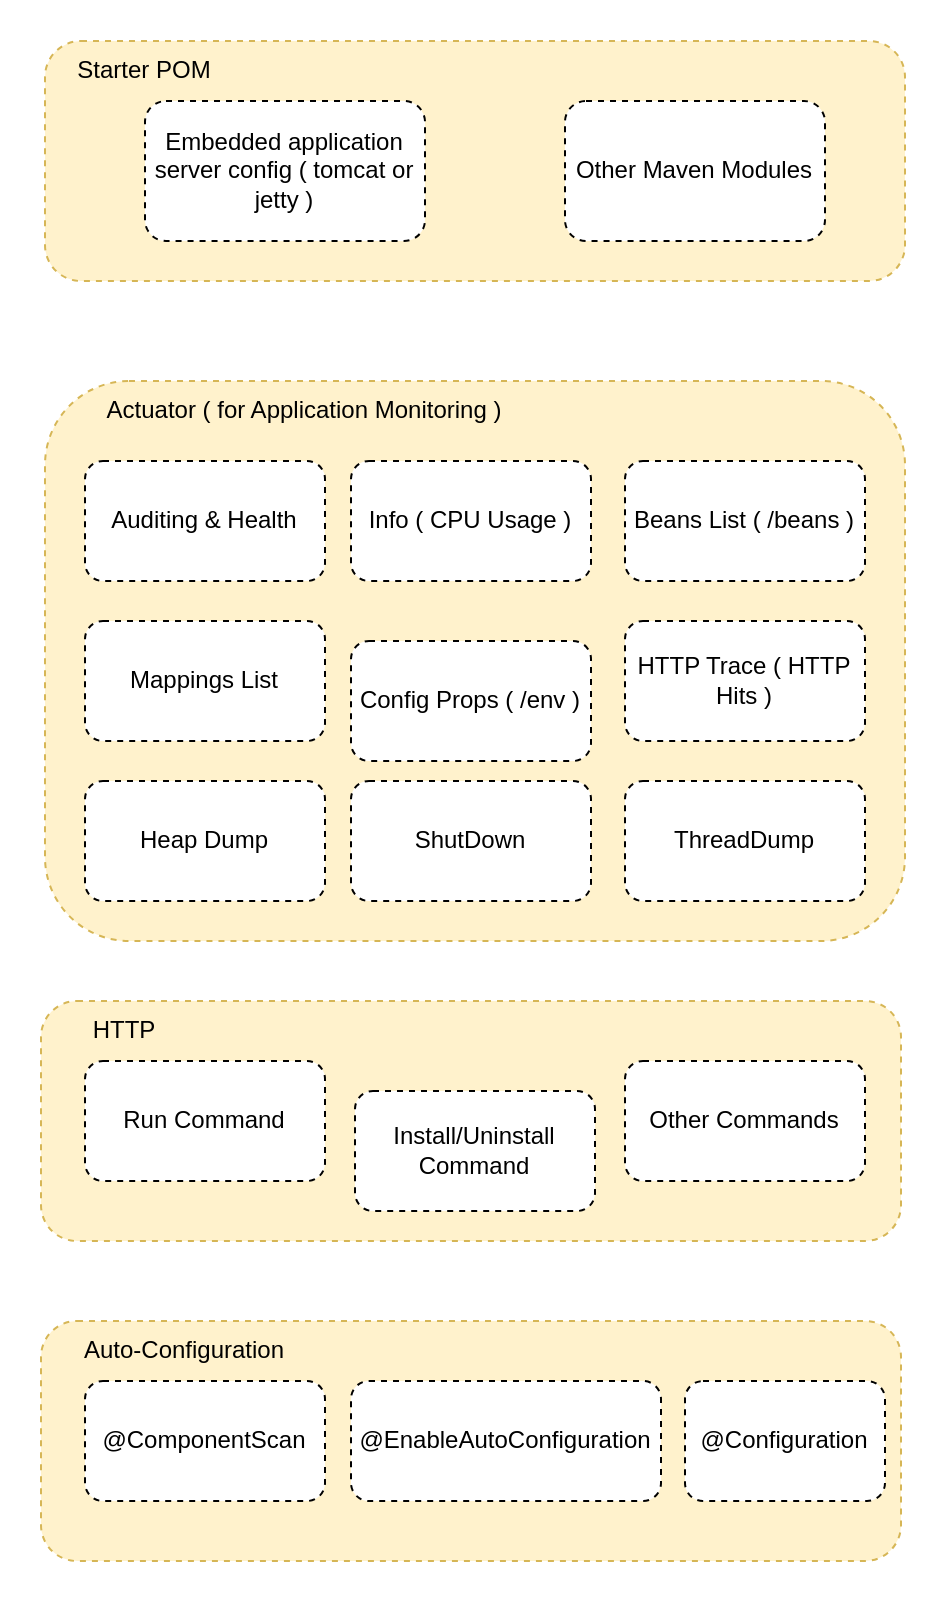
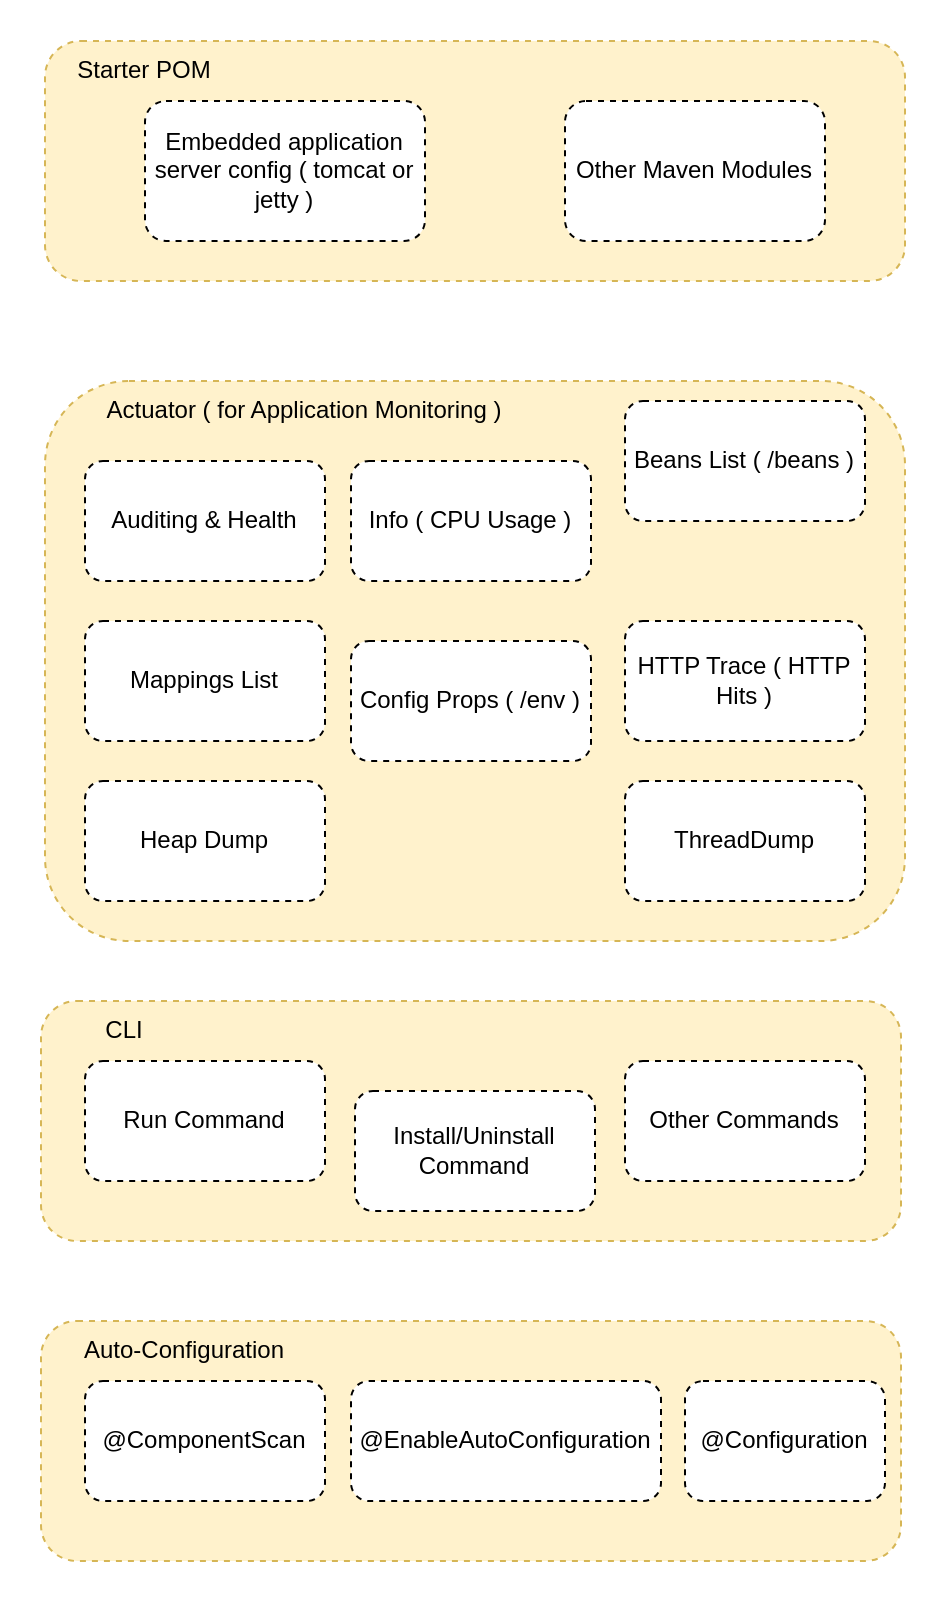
node "Beans List ( /beans )": moved (745, 521) -> (745, 461)
node "ShutDown": removed
node "HTTP": label "HTTP" -> "CLI"
